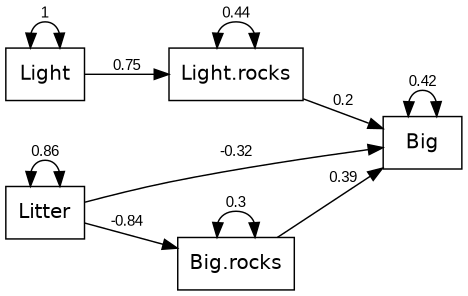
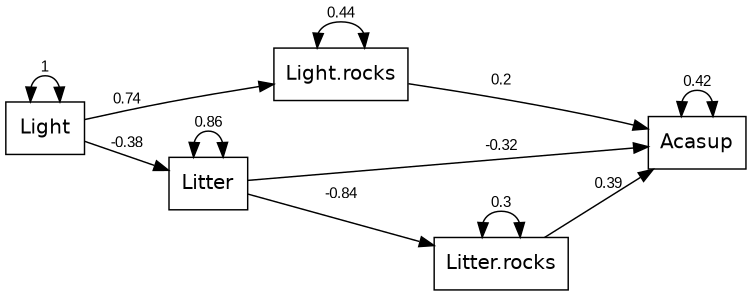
edge "Light" -> "Light.rocks": label "0.75" -> "0.74"
node "Big": label "Big" -> "Acasup"
edge "Light" -> "Litter": added, label "-0.38"
node "Big.rocks": label "Big.rocks" -> "Litter.rocks"
